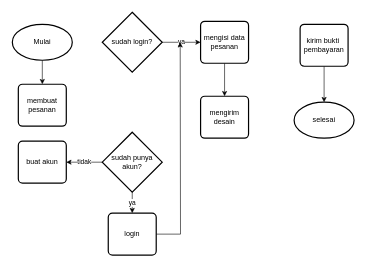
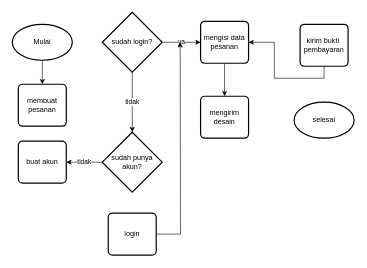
edge "kirim bukti pembayaran" -> "selesai": now "kirim bukti pembayaran" -> "mengisi data pesanan"
edge "sudah login?" -> "sudah punya akun?": added, label "tidak"
edge "sudah punya akun?" -> "login": removed, label "ya"
